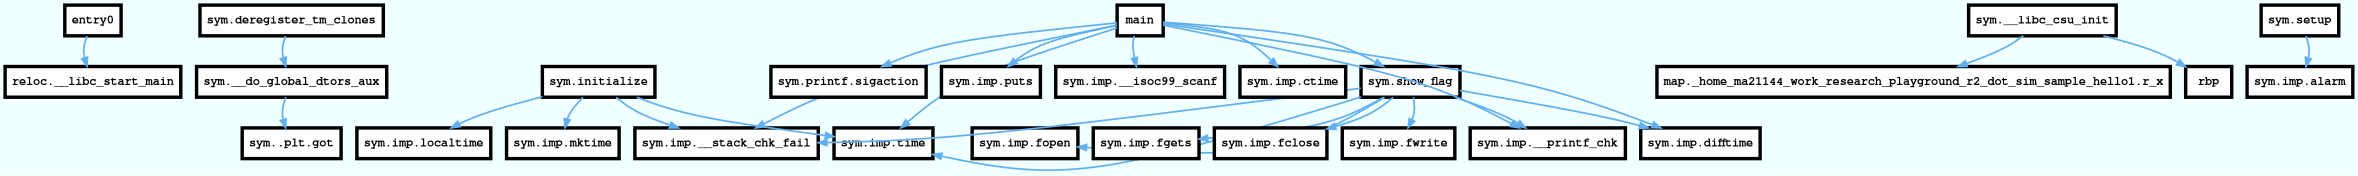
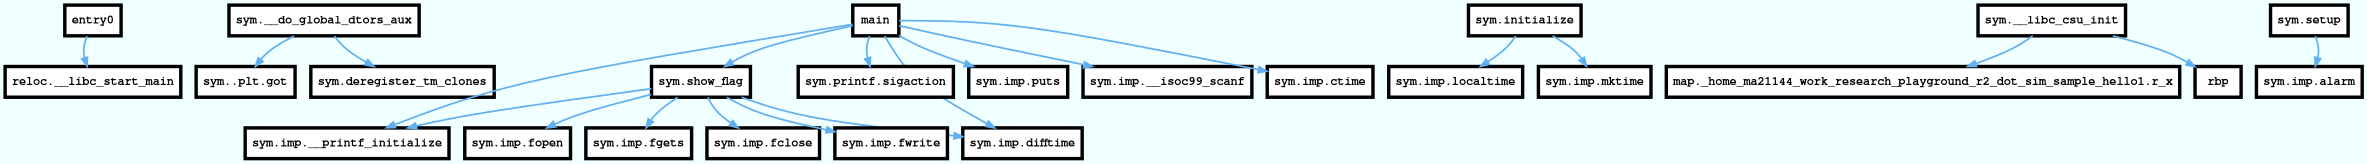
edge "sym.deregister_tm_clones" -> "sym.__do_global_dtors_aux": reversed
node "sym.imp.__stack_chk_fail": removed
node "sym.imp.time": removed
node "sym.imp.__printf_chk": label "sym.imp.__printf_chk" -> "sym.imp.__printf_initialize"
